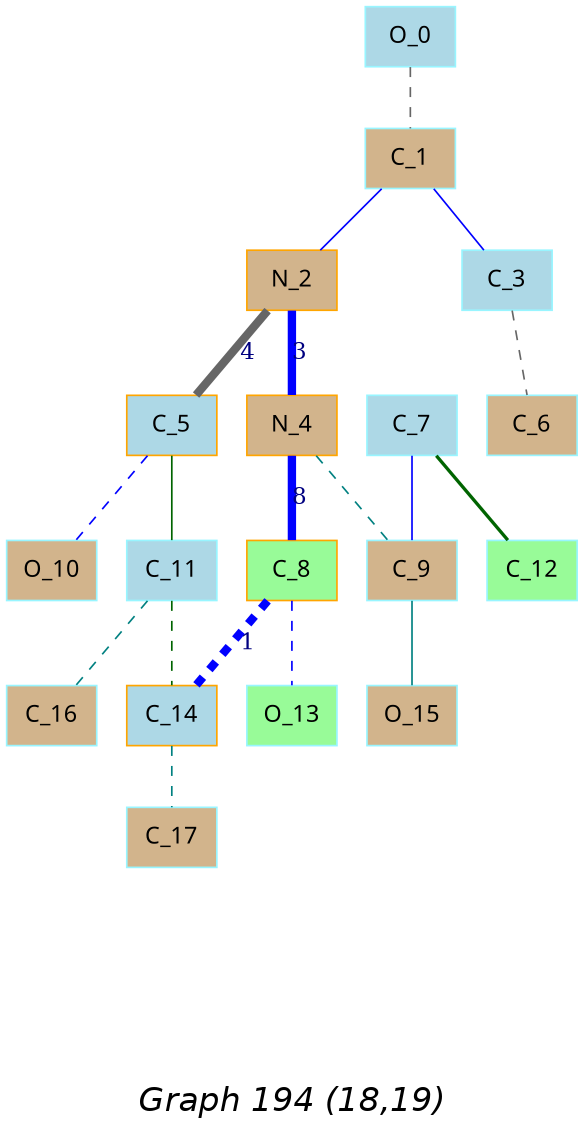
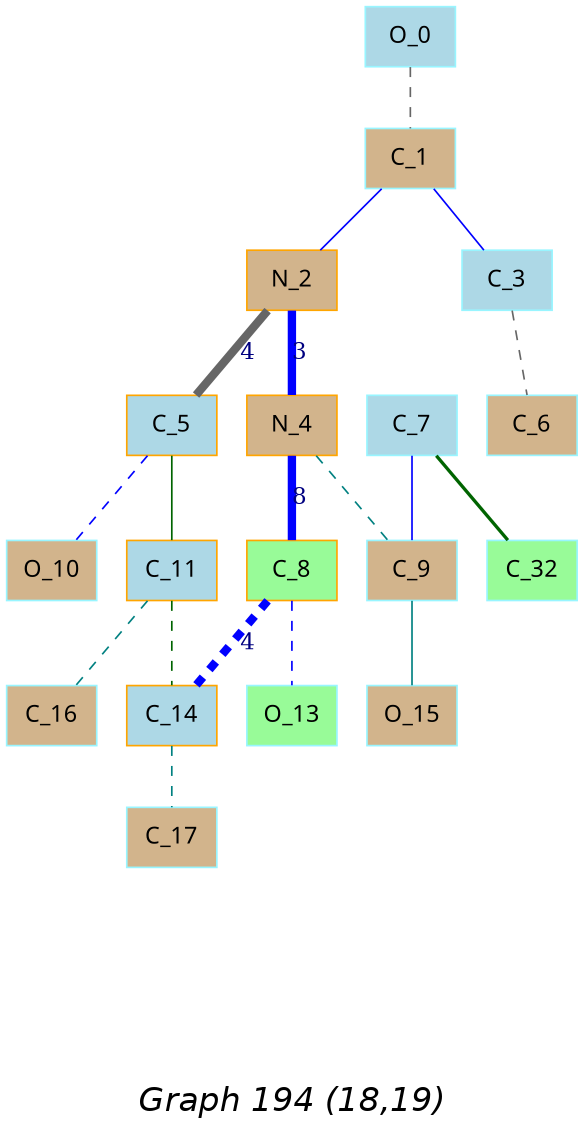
node "C_11": color cadetblue1 -> orange
node "C_12": label "C_12" -> "C_32"
edge "C_8" -- "C_14": label "1" -> "4"
